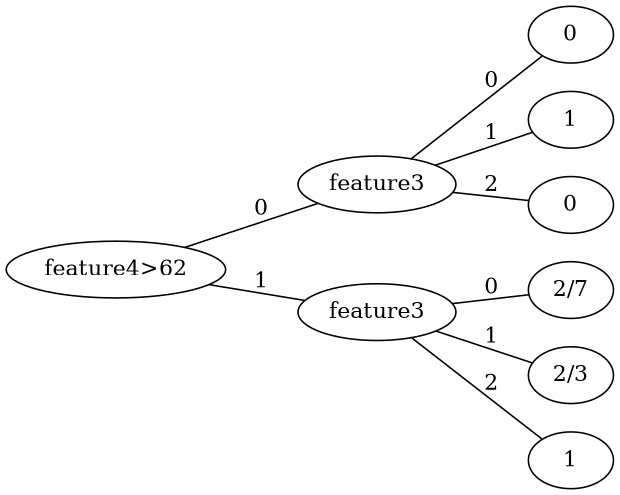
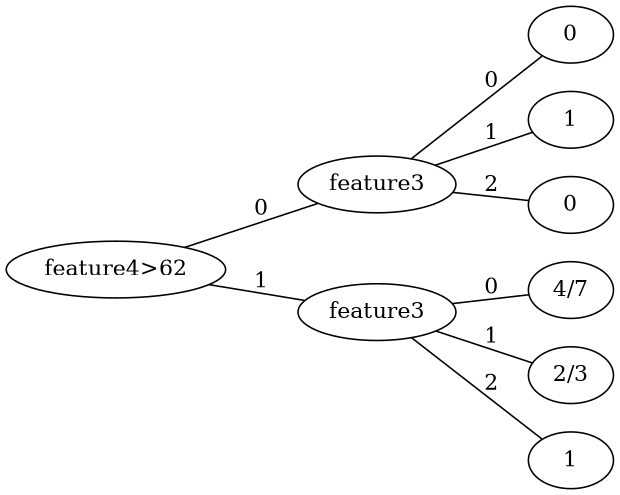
node "2/7": label "2/7" -> "4/7"
